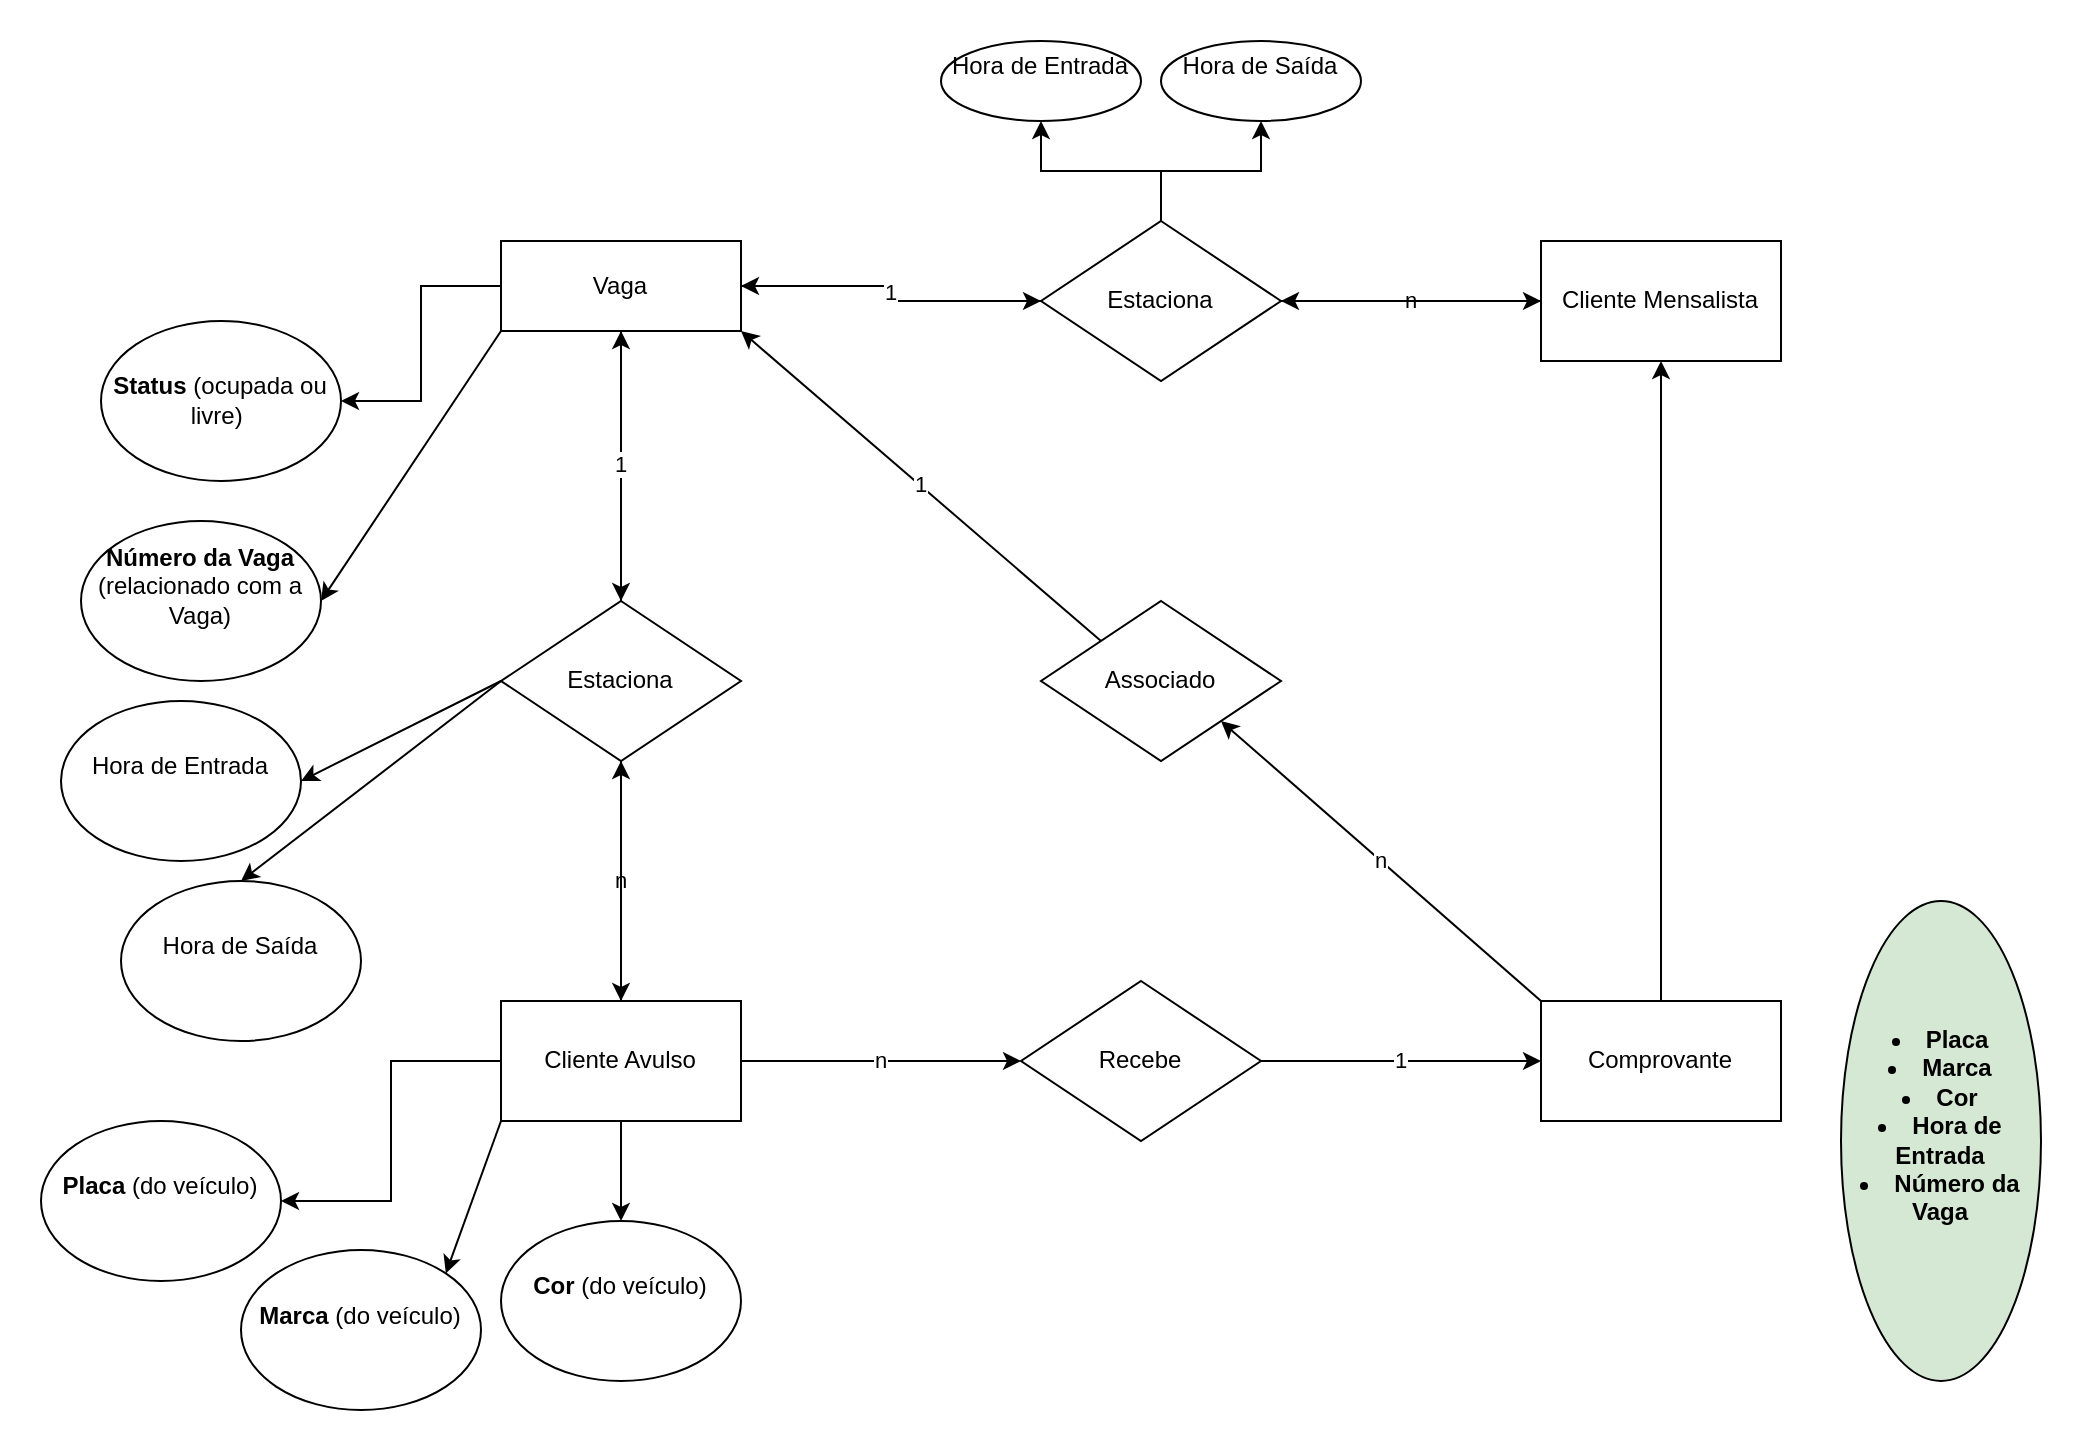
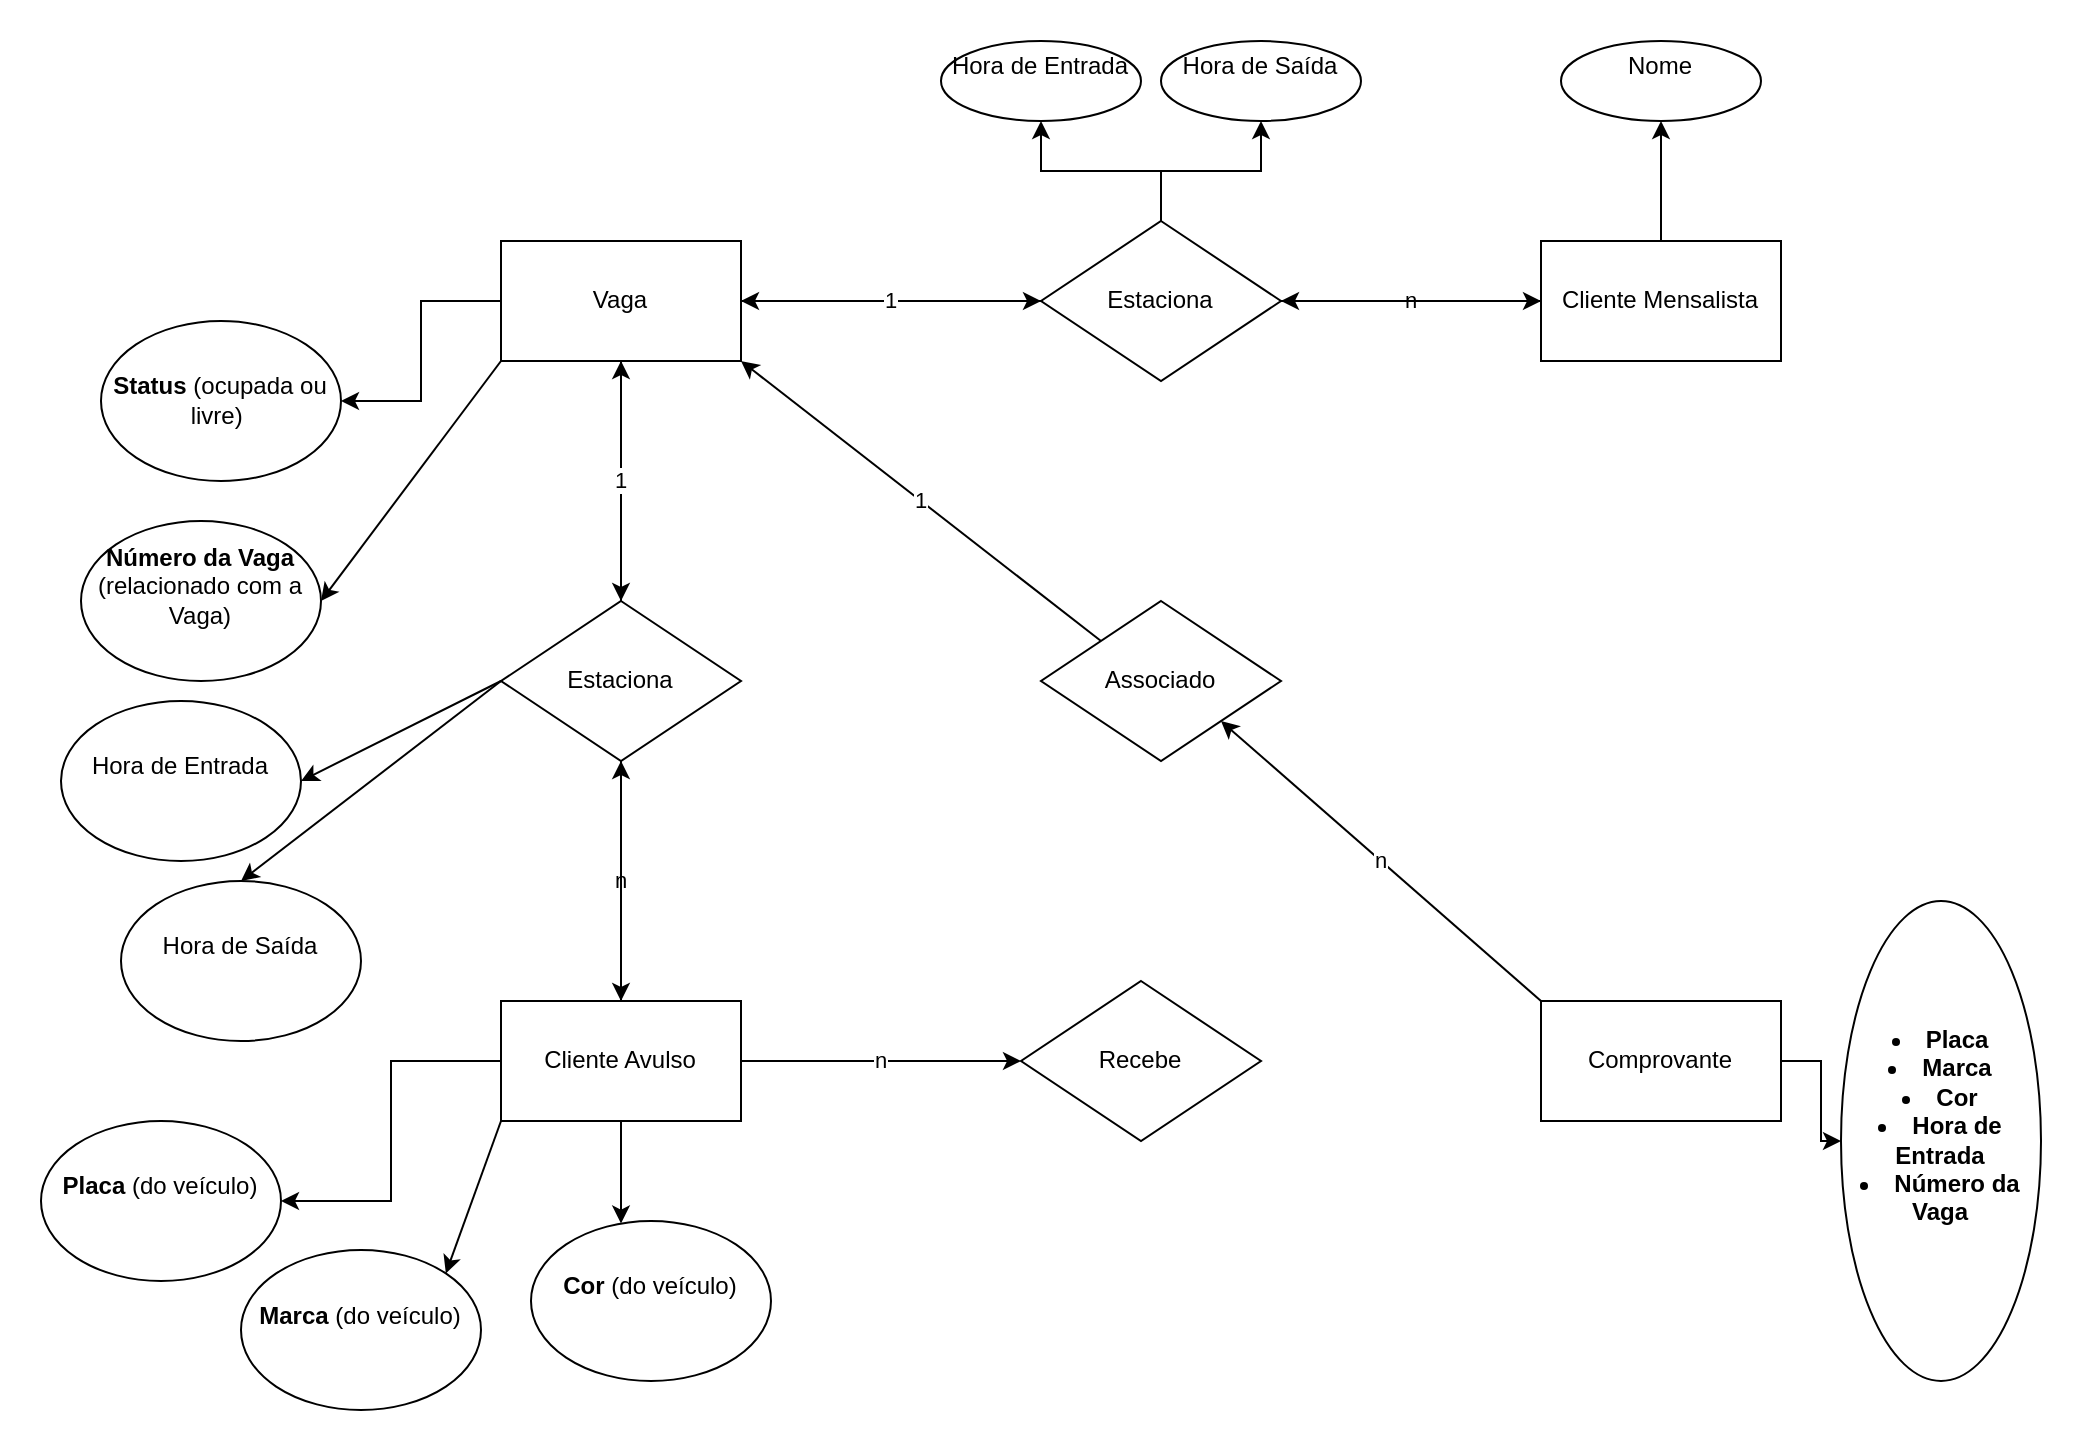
node "Nome": added
edge "Cliente Mensalista" -> "Nome": added
node "Vaga": size 240x90 -> 240x120
edge "Comprovante" -> "Cliente Mensalista": now "Comprovante" -> "Placa Marca Cor Hora de Entrada Número da Vaga"
edge "Recebe" -> "Comprovante": removed, label "1"
node "Placa Marca Cor Hora de Entrada Número da Vaga": fillcolor #d5e8d4 -> #ffffff
node "Cor (do veículo)": moved (621, 1301) -> (651, 1301)
